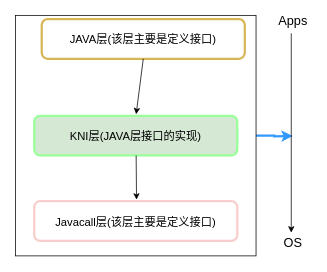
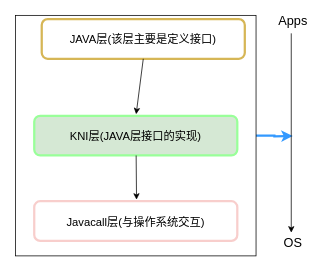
node "Javacall层(该层主要是定义接口)": label "Javacall层(该层主要是定义接口)" -> "Javacall层(与操作系统交互)"
